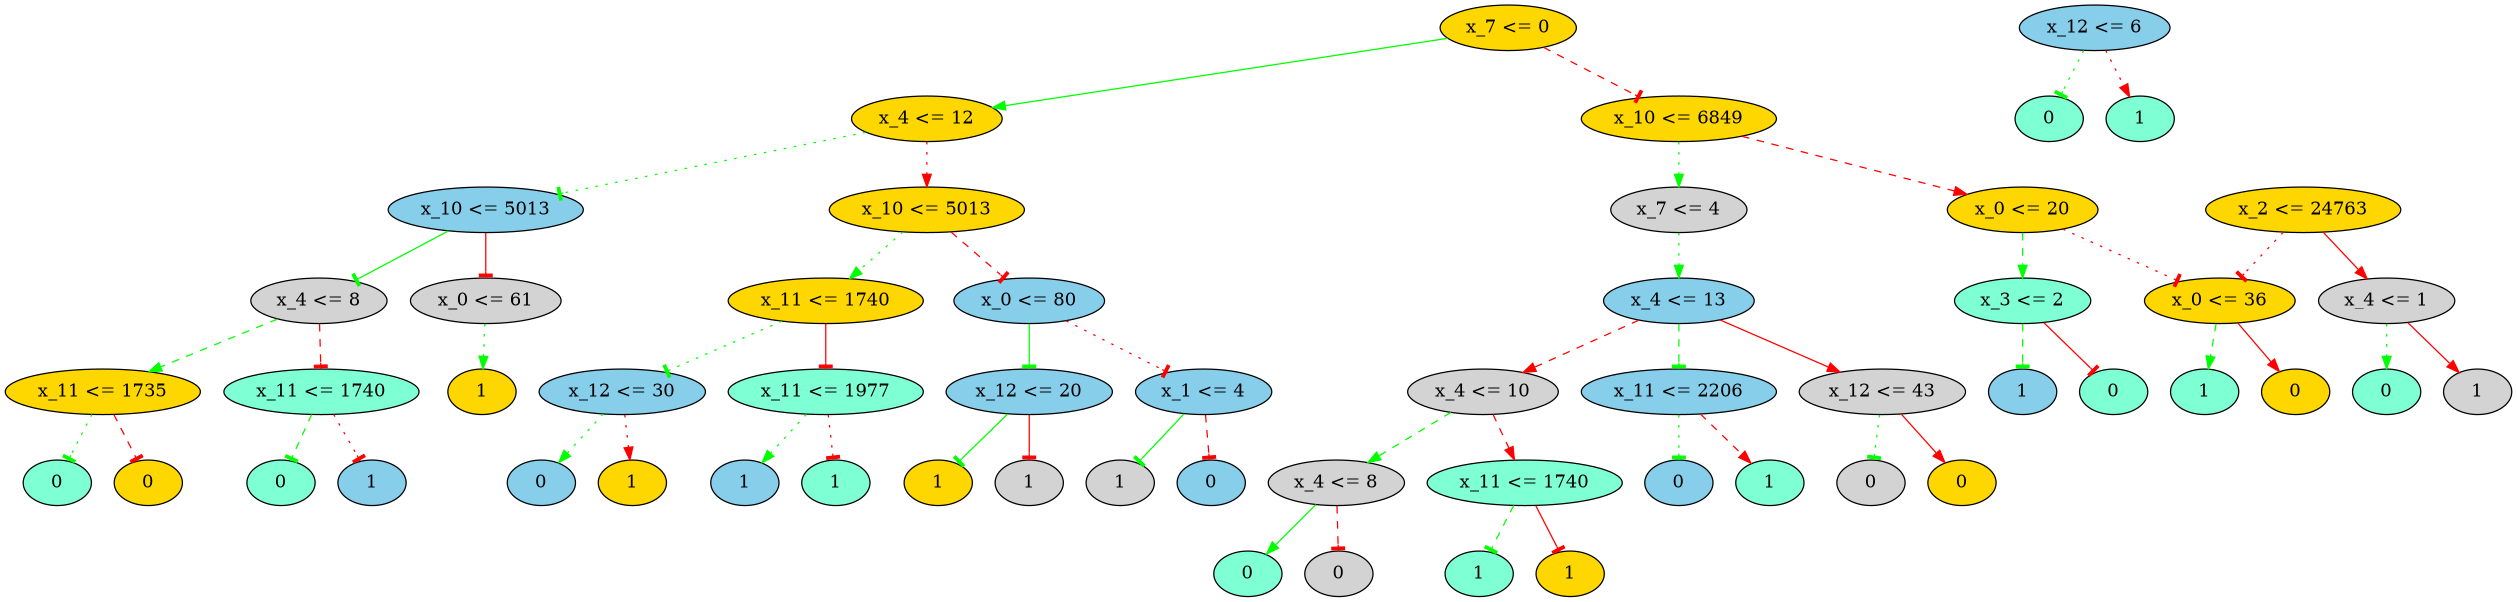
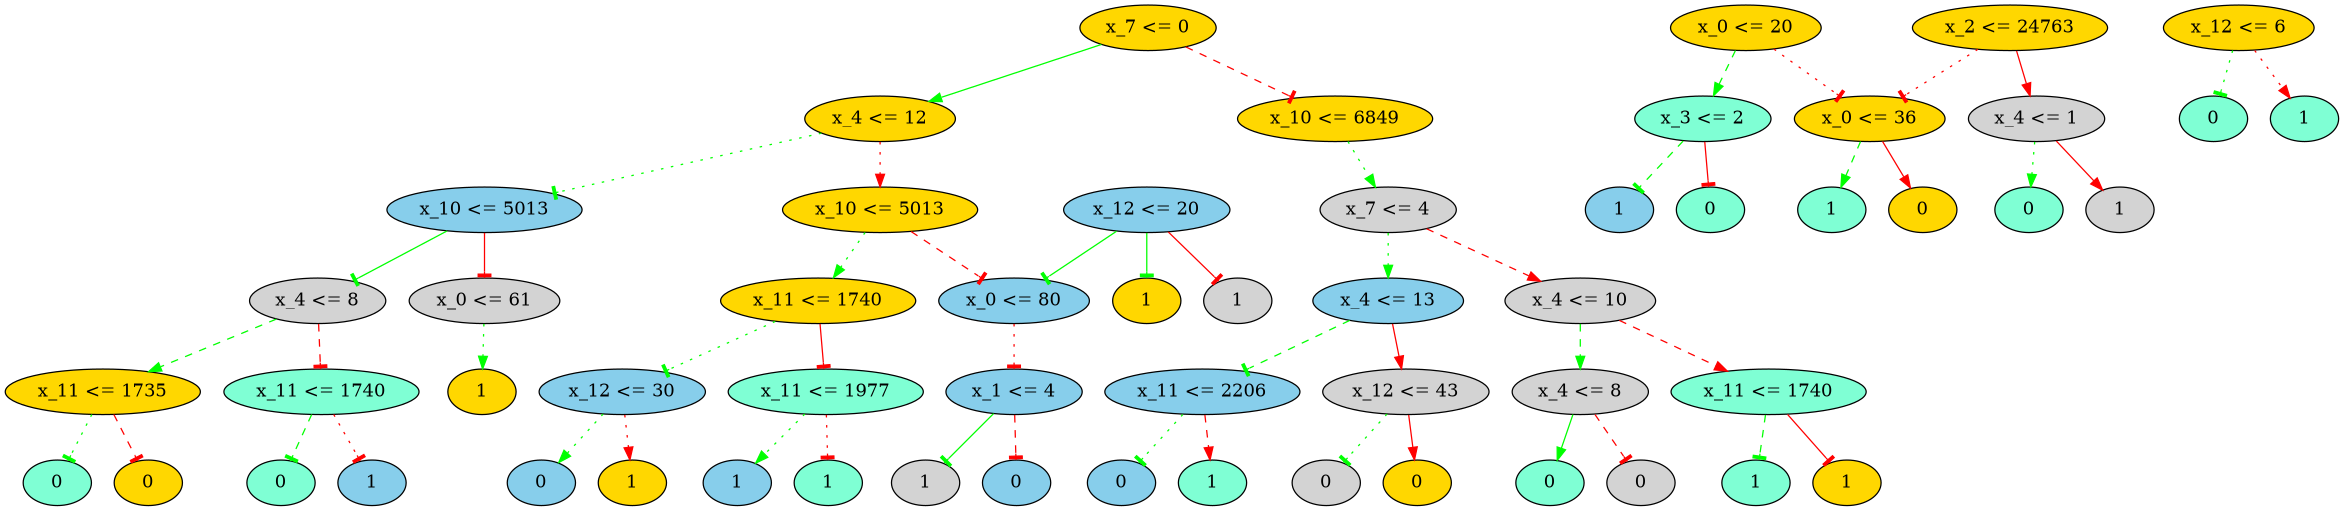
node "x_12 <= 6": fillcolor skyblue -> gold
edge "x_10 <= 6849" -> "x_0 <= 20": removed
edge "x_0 <= 80" -> "x_12 <= 20": reversed
edge "x_4 <= 13" -> "x_4 <= 10": now "x_7 <= 4" -> "x_4 <= 10"
